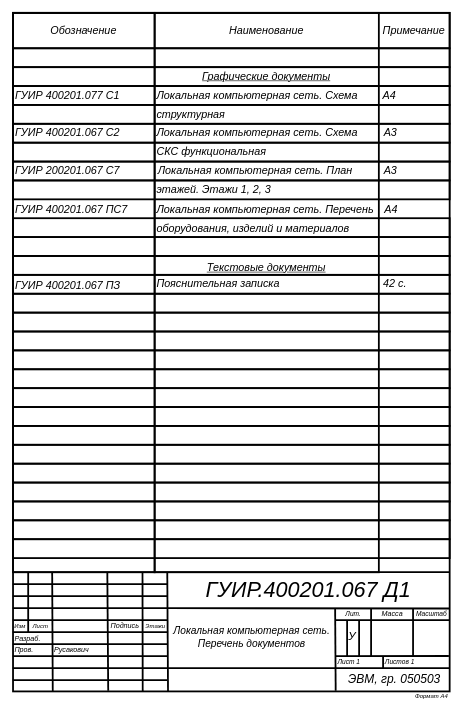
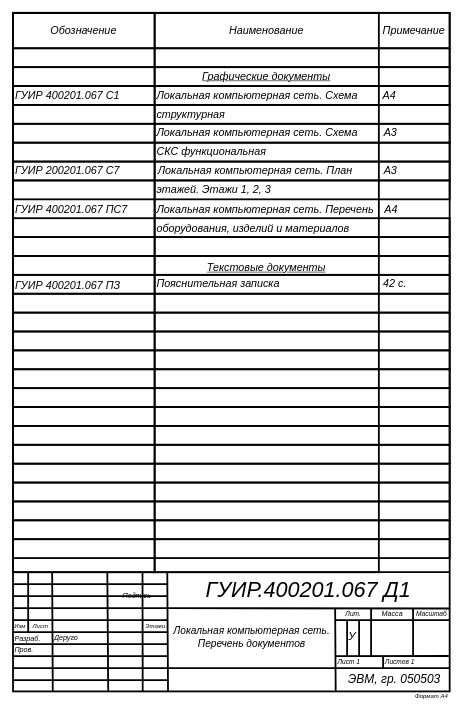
node "ГУИР 400201.077 С1": label "ГУИР 400201.077 С1" -> "ГУИР 400201.067 С1"
node "ГУИР 400201.067 С2": removed
node "Подпись": moved (125, 626) -> (137, 596)
node "Деруго": added
node "Русакович": removed
